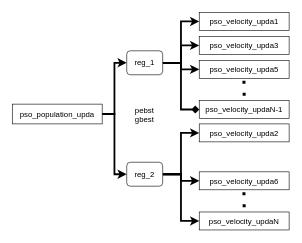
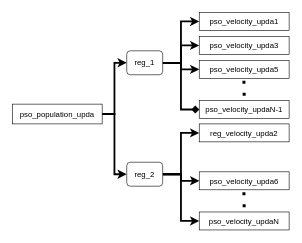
node "pebst gbest": removed
node "pso_velocity_upda2": label "pso_velocity_upda2" -> "reg_velocity_upda2"
